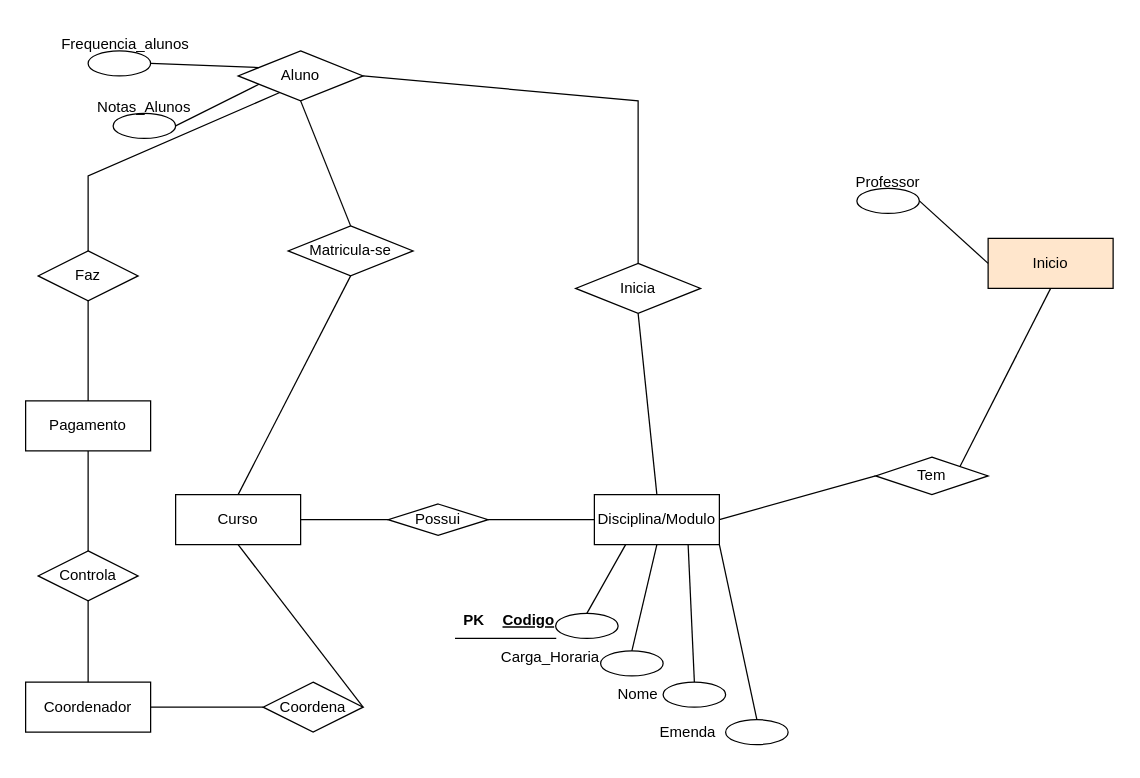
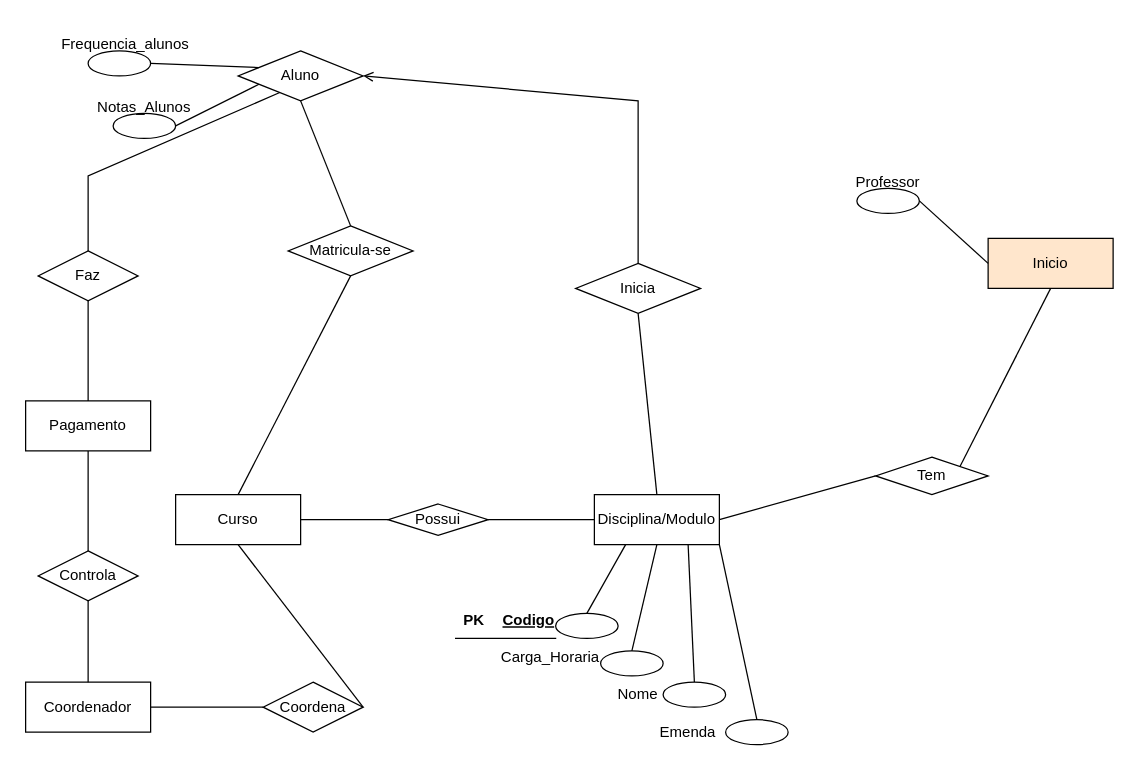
edge "Aluno" -- "Inicia": arrowhead none -> open
